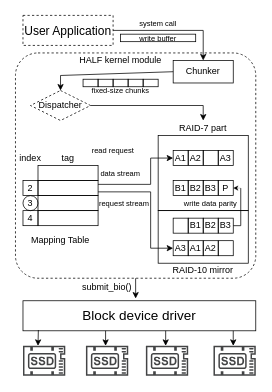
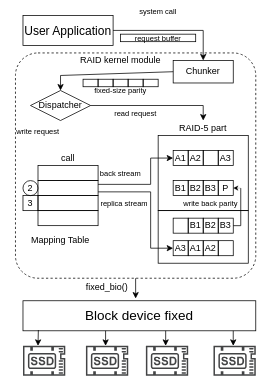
node "system call": moved (158, 23) -> (158, 12)
node "User Application": style dashed -> solid
node "write buffer": label "write buffer" -> "request buffer"
node "HALF kernel module": label "HALF kernel module" -> "RAID kernel module"
node "fixed-size chunks": label "fixed-size chunks" -> "fixed-size parity"
node "Dispatcher": style dashed -> solid
node "RAID-7 part": label "RAID-7 part" -> "RAID-5 part"
node "write request": added
node "read request": moved (113, 150) -> (135, 113)
node "index": removed
node "tag": label "tag" -> "call"
node "data stream": label "data stream" -> "back stream"
node "2": shape rectangle -> ellipse
node "3": shape ellipse -> rectangle
node "request stream": label "request stream" -> "replica stream"
node "write data parity": label "write data parity" -> "write back parity"
node "4": removed
node "RAID-10 mirror": removed
node "submit_bio()": label "submit_bio()" -> "fixed_bio()"
node "Block device driver": label "Block device driver" -> "Block device fixed"
